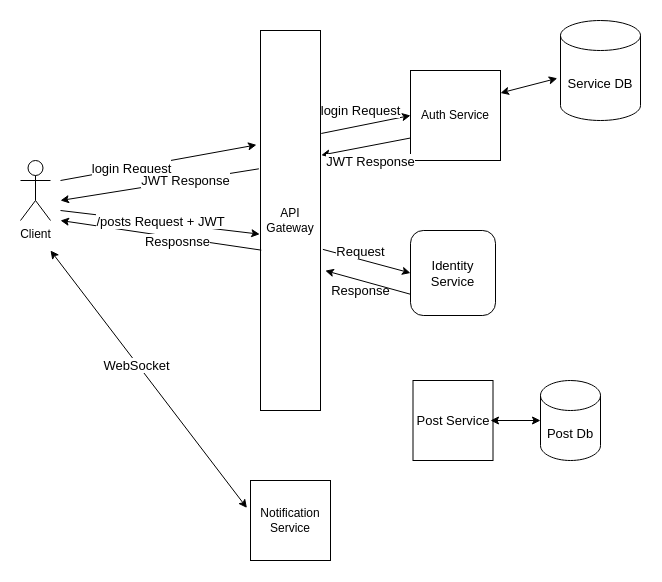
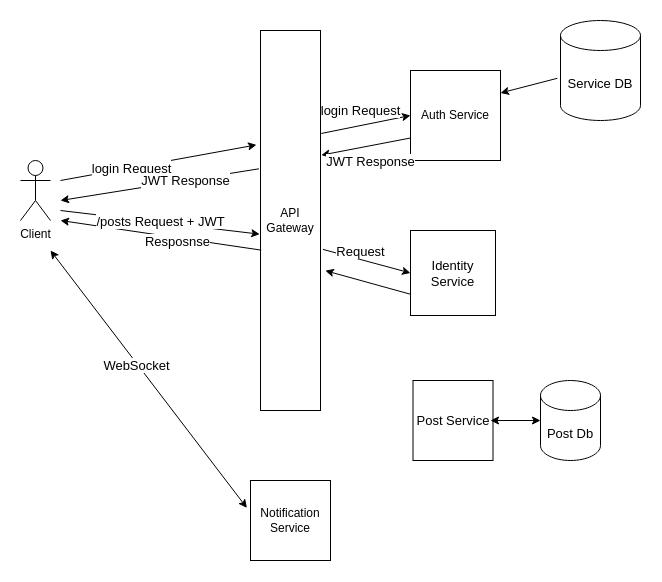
edge "Service DB" -- "Auth Service": arrowhead classic -> none
node "Identity Service": shape rounded rectangle -> rectangle
node "Response": removed
